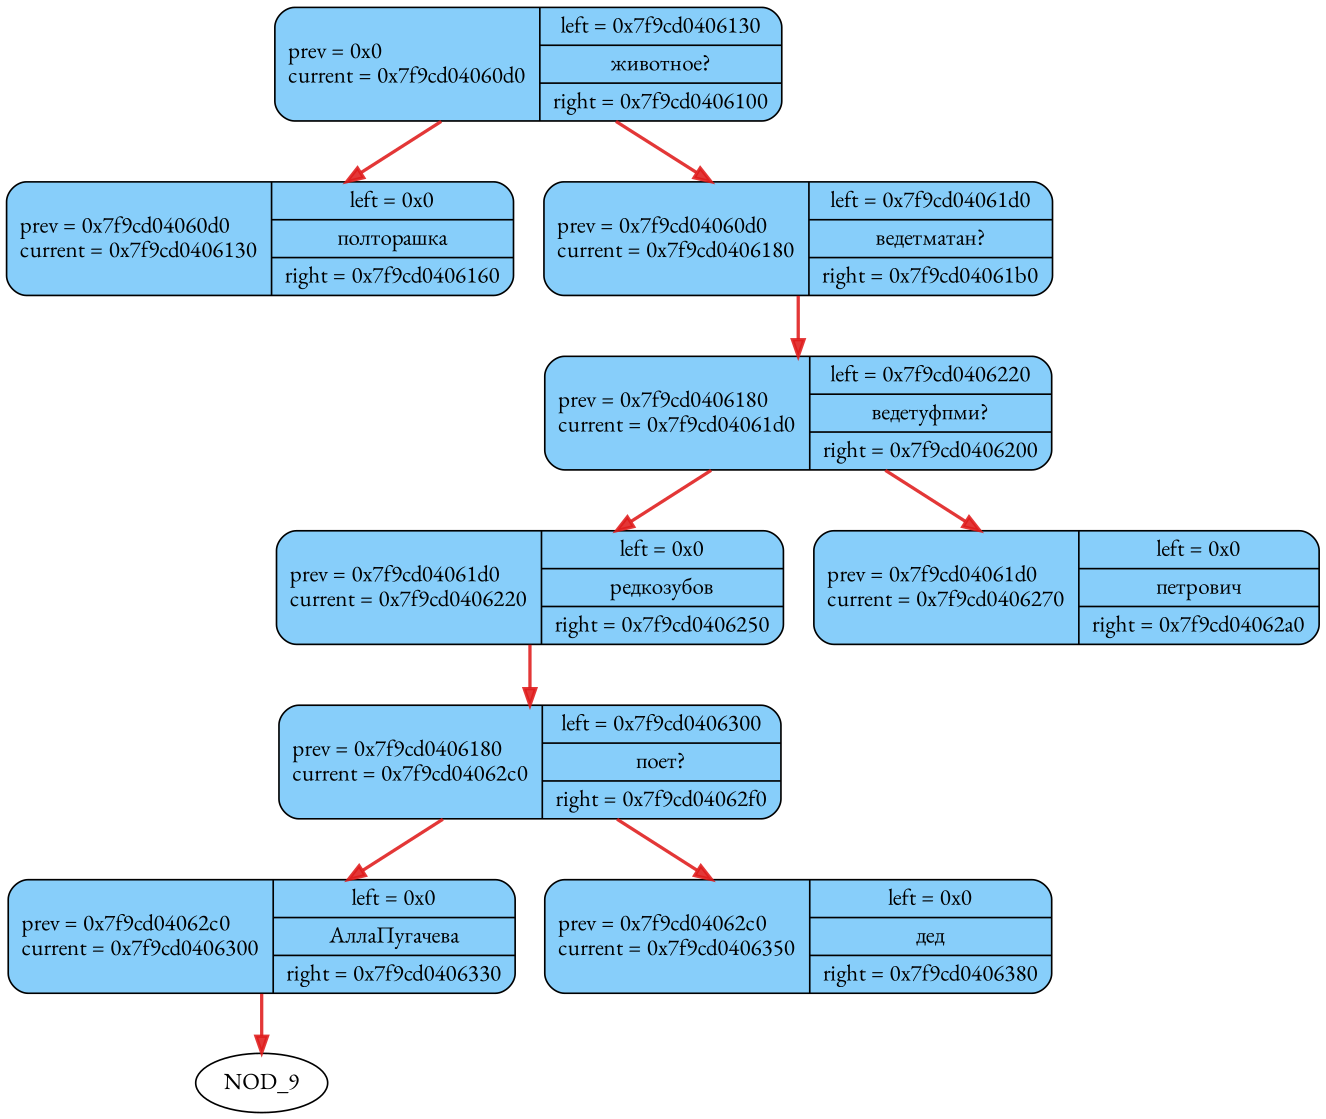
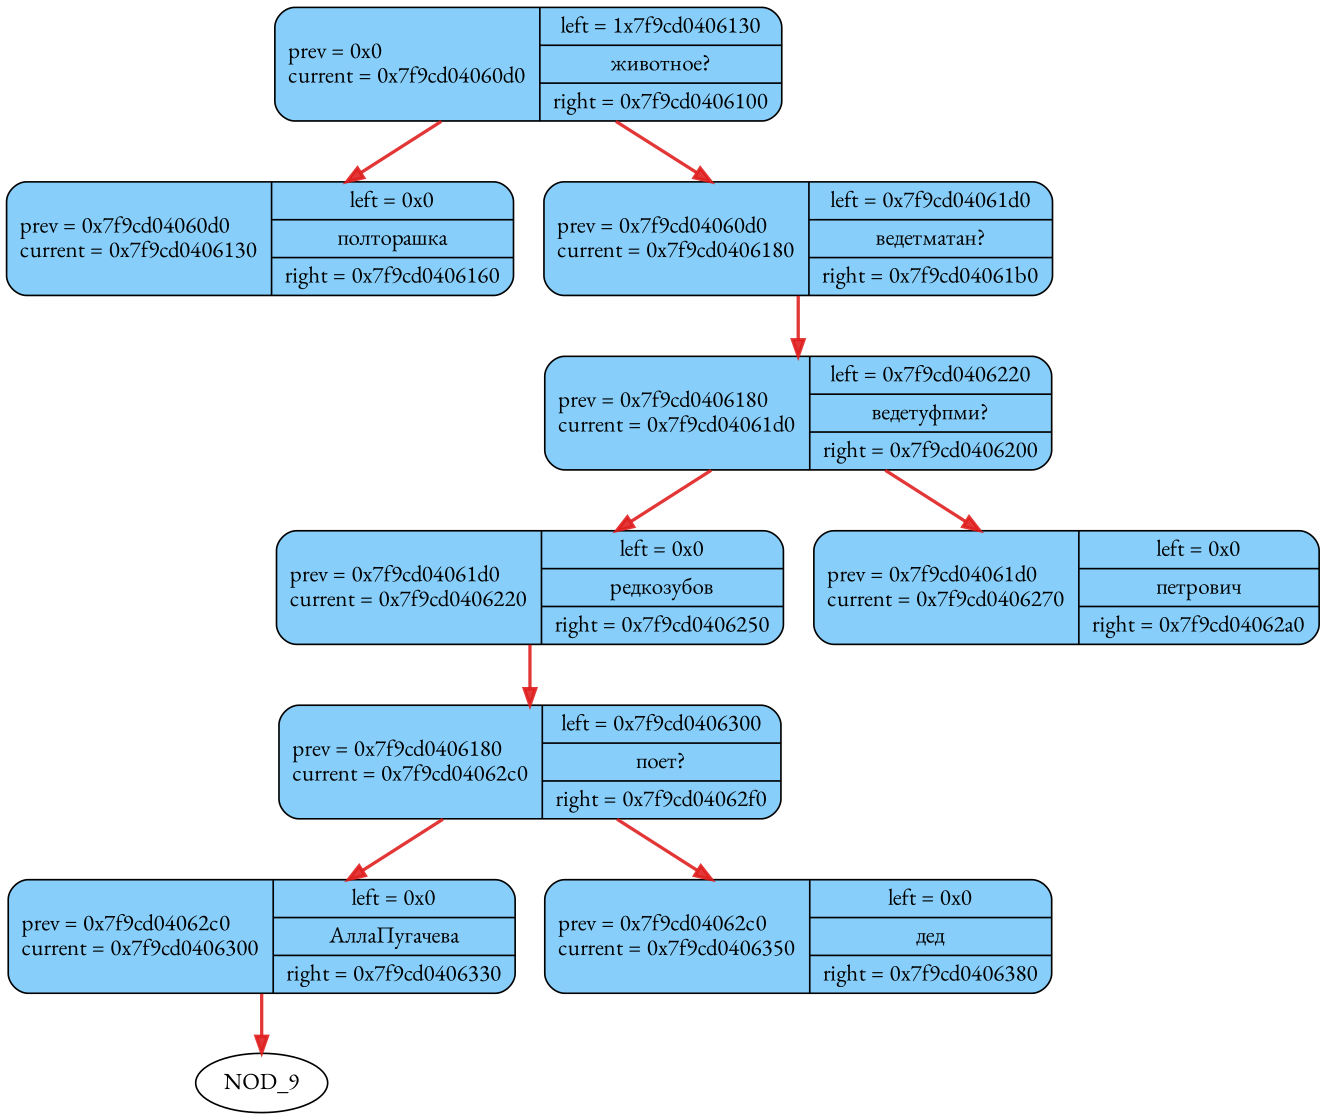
node "prev = 0x0": text "left = 0x7f9cd0406130" -> "left = 1x7f9cd0406130"
